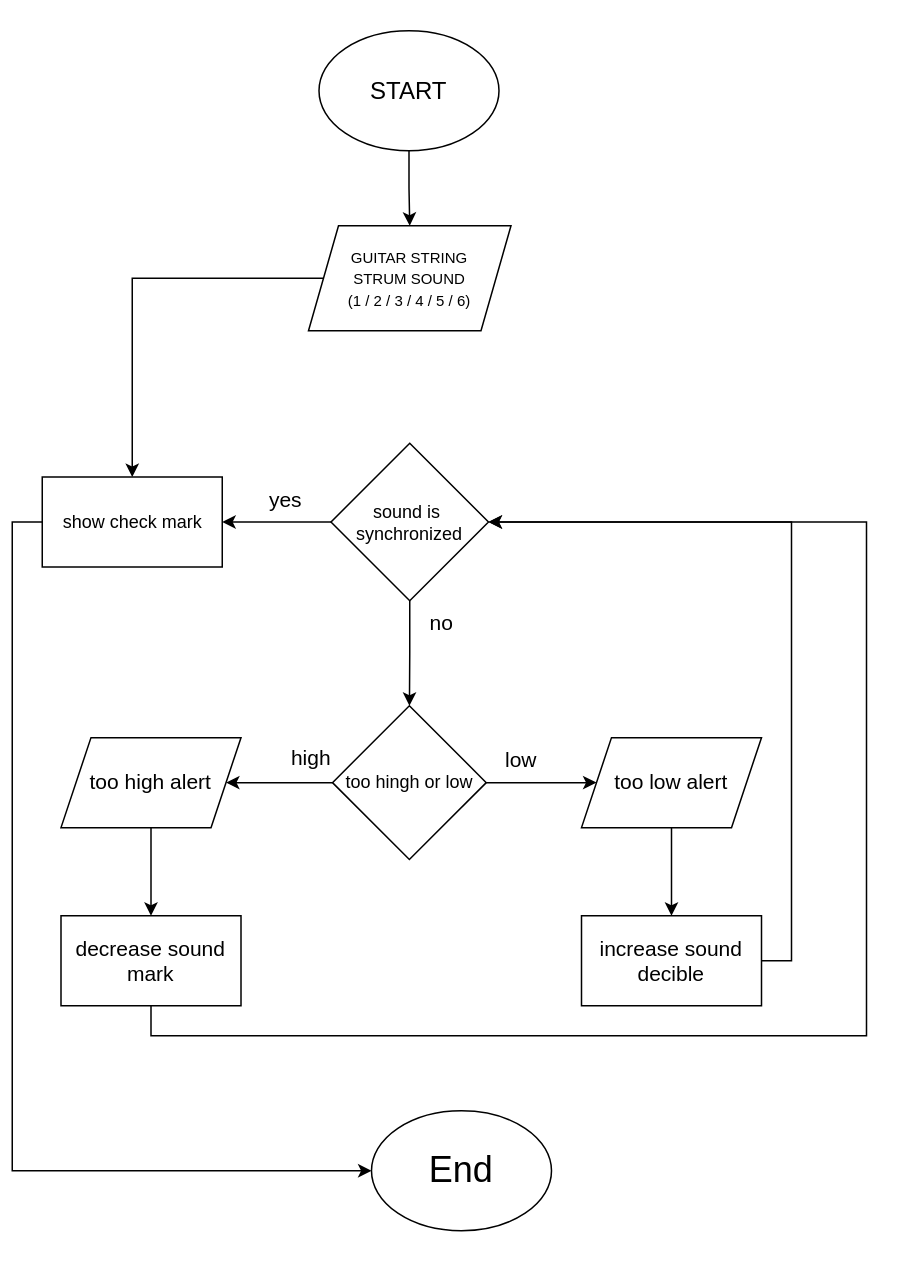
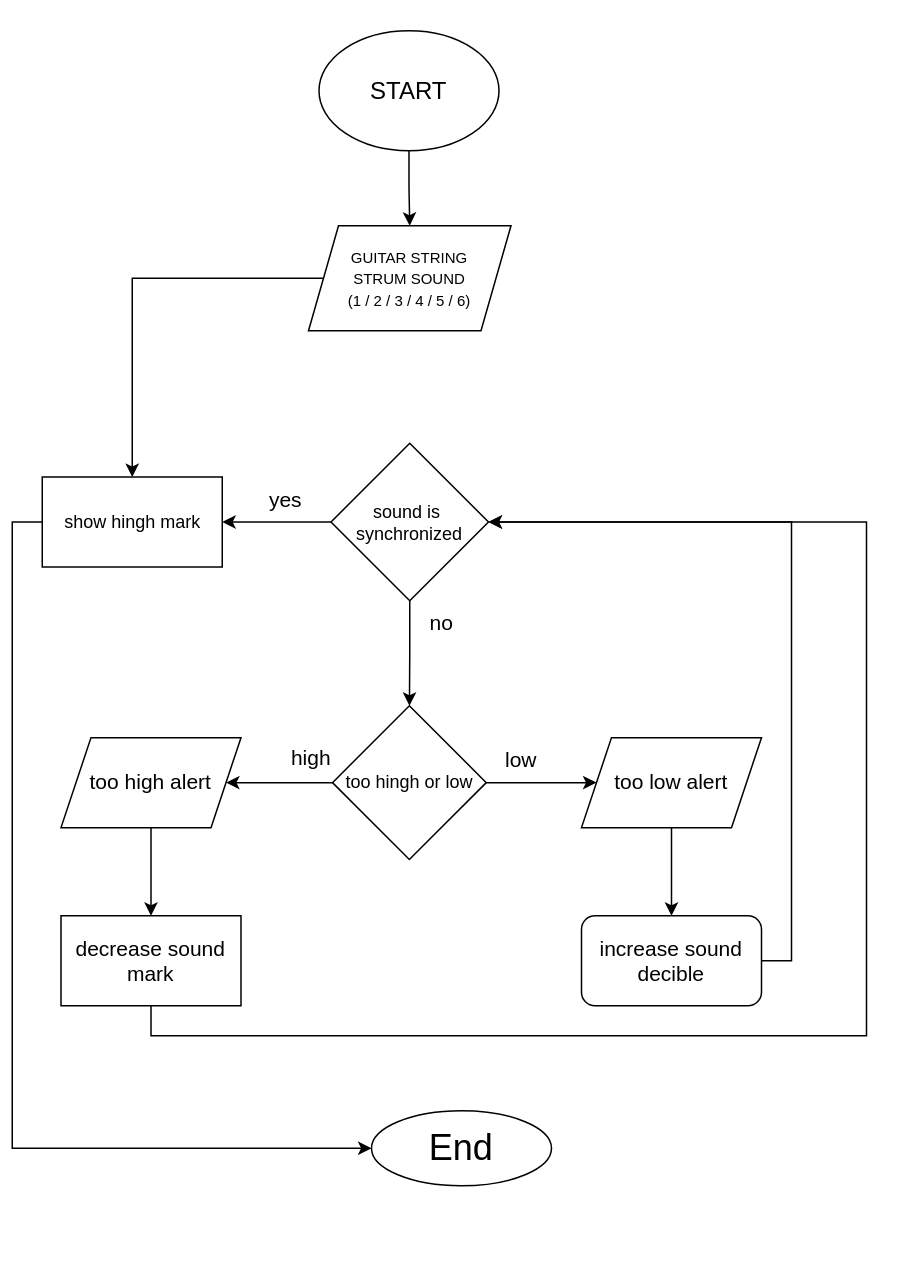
node "show check mark": label "show check mark" -> "show hingh mark"
node "increase sound decible": shape rectangle -> rounded rectangle
node "End": size 180x120 -> 180x75
